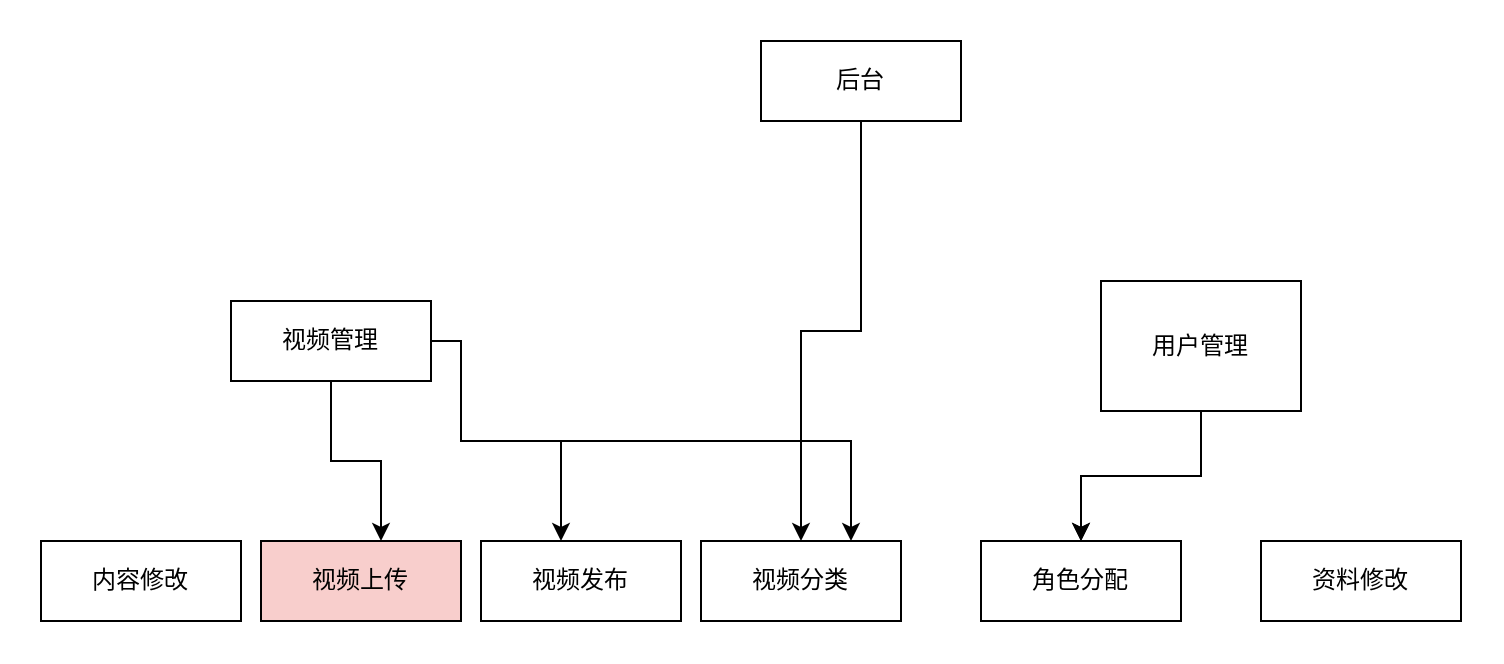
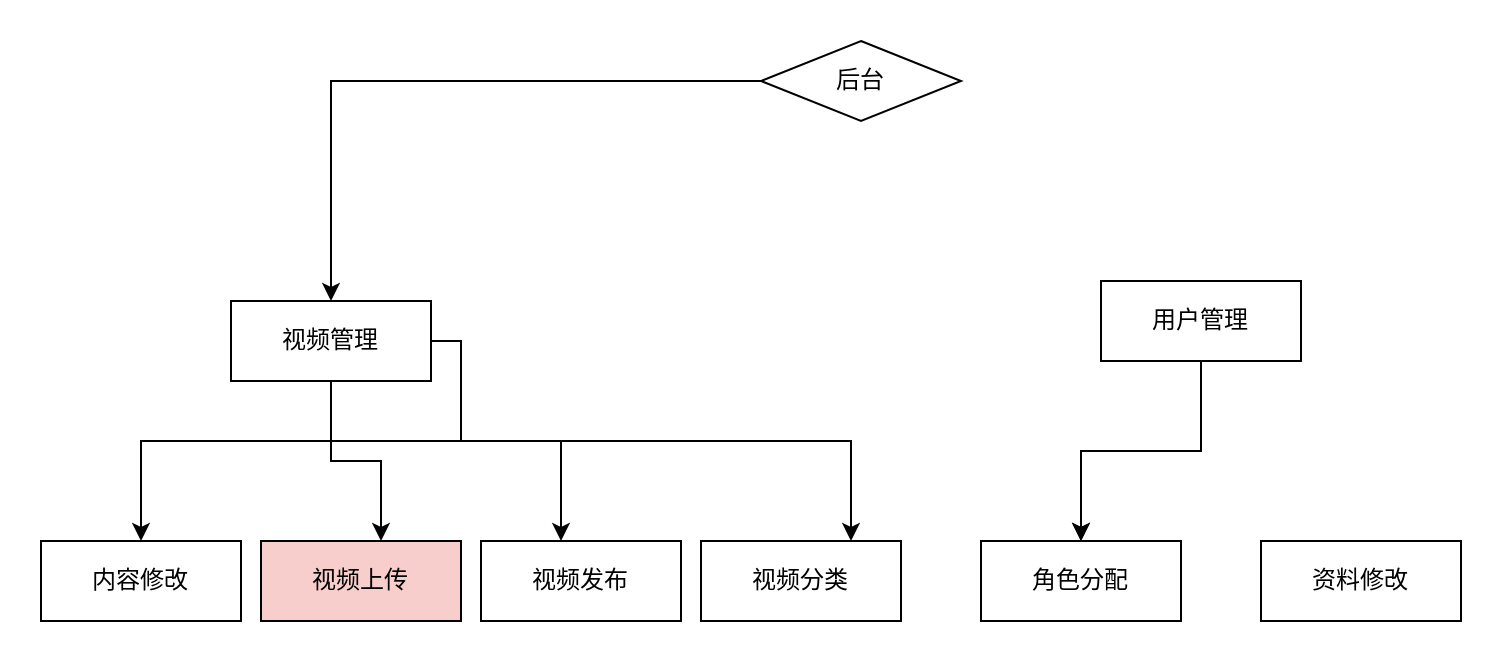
node "后台": shape rectangle -> diamond
edge "后台" -> "视频分类": now "后台" -> "视频管理"
node "用户管理": size 200x130 -> 200x80
edge "视频管理" -> "内容修改": added
